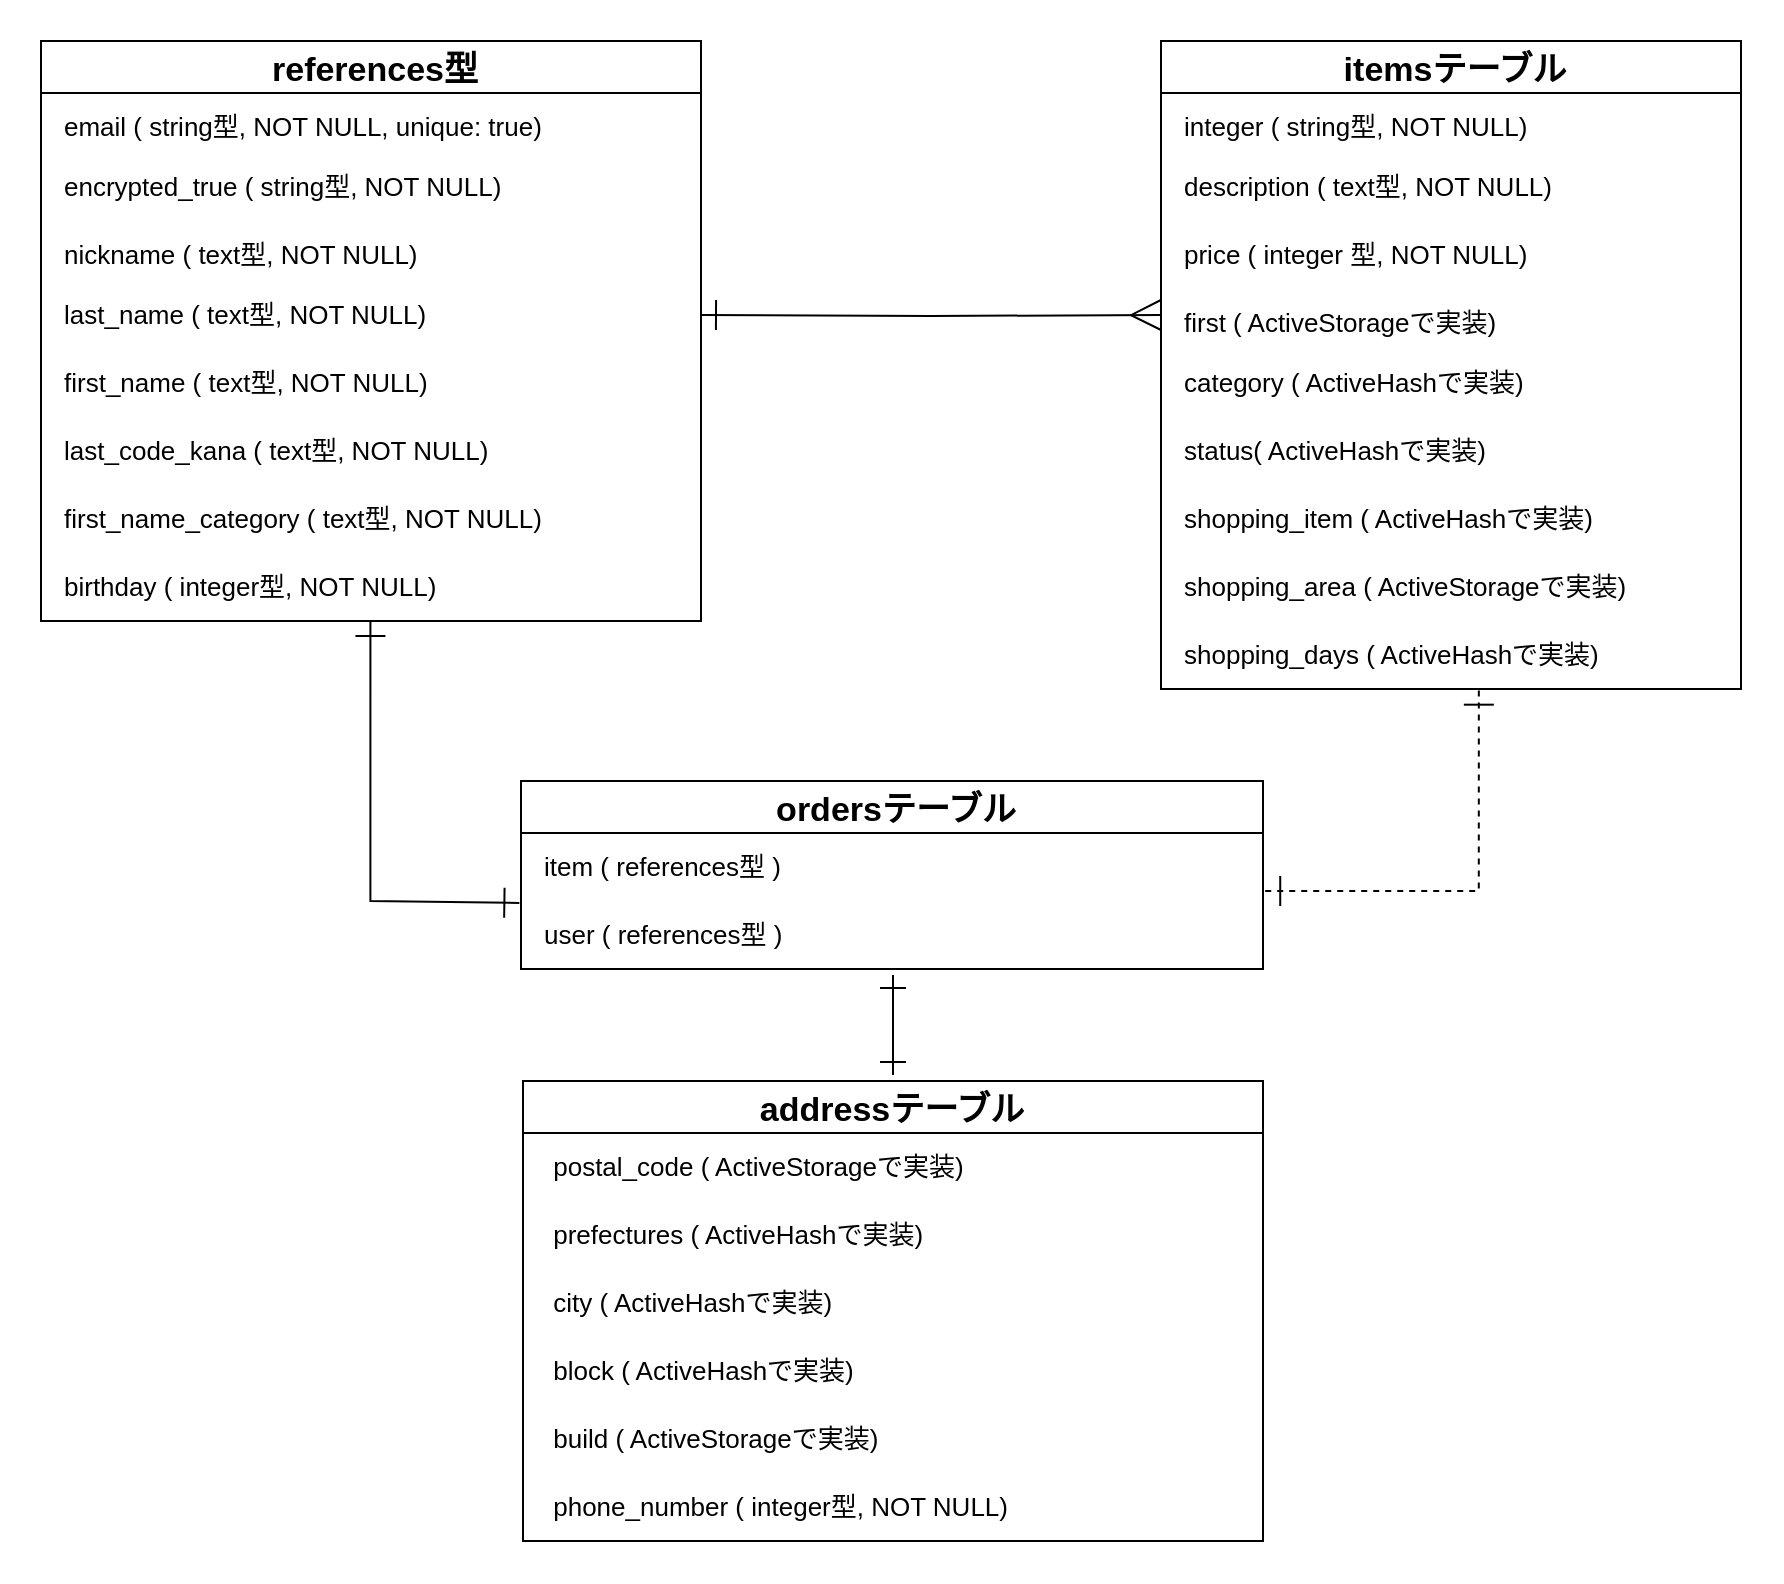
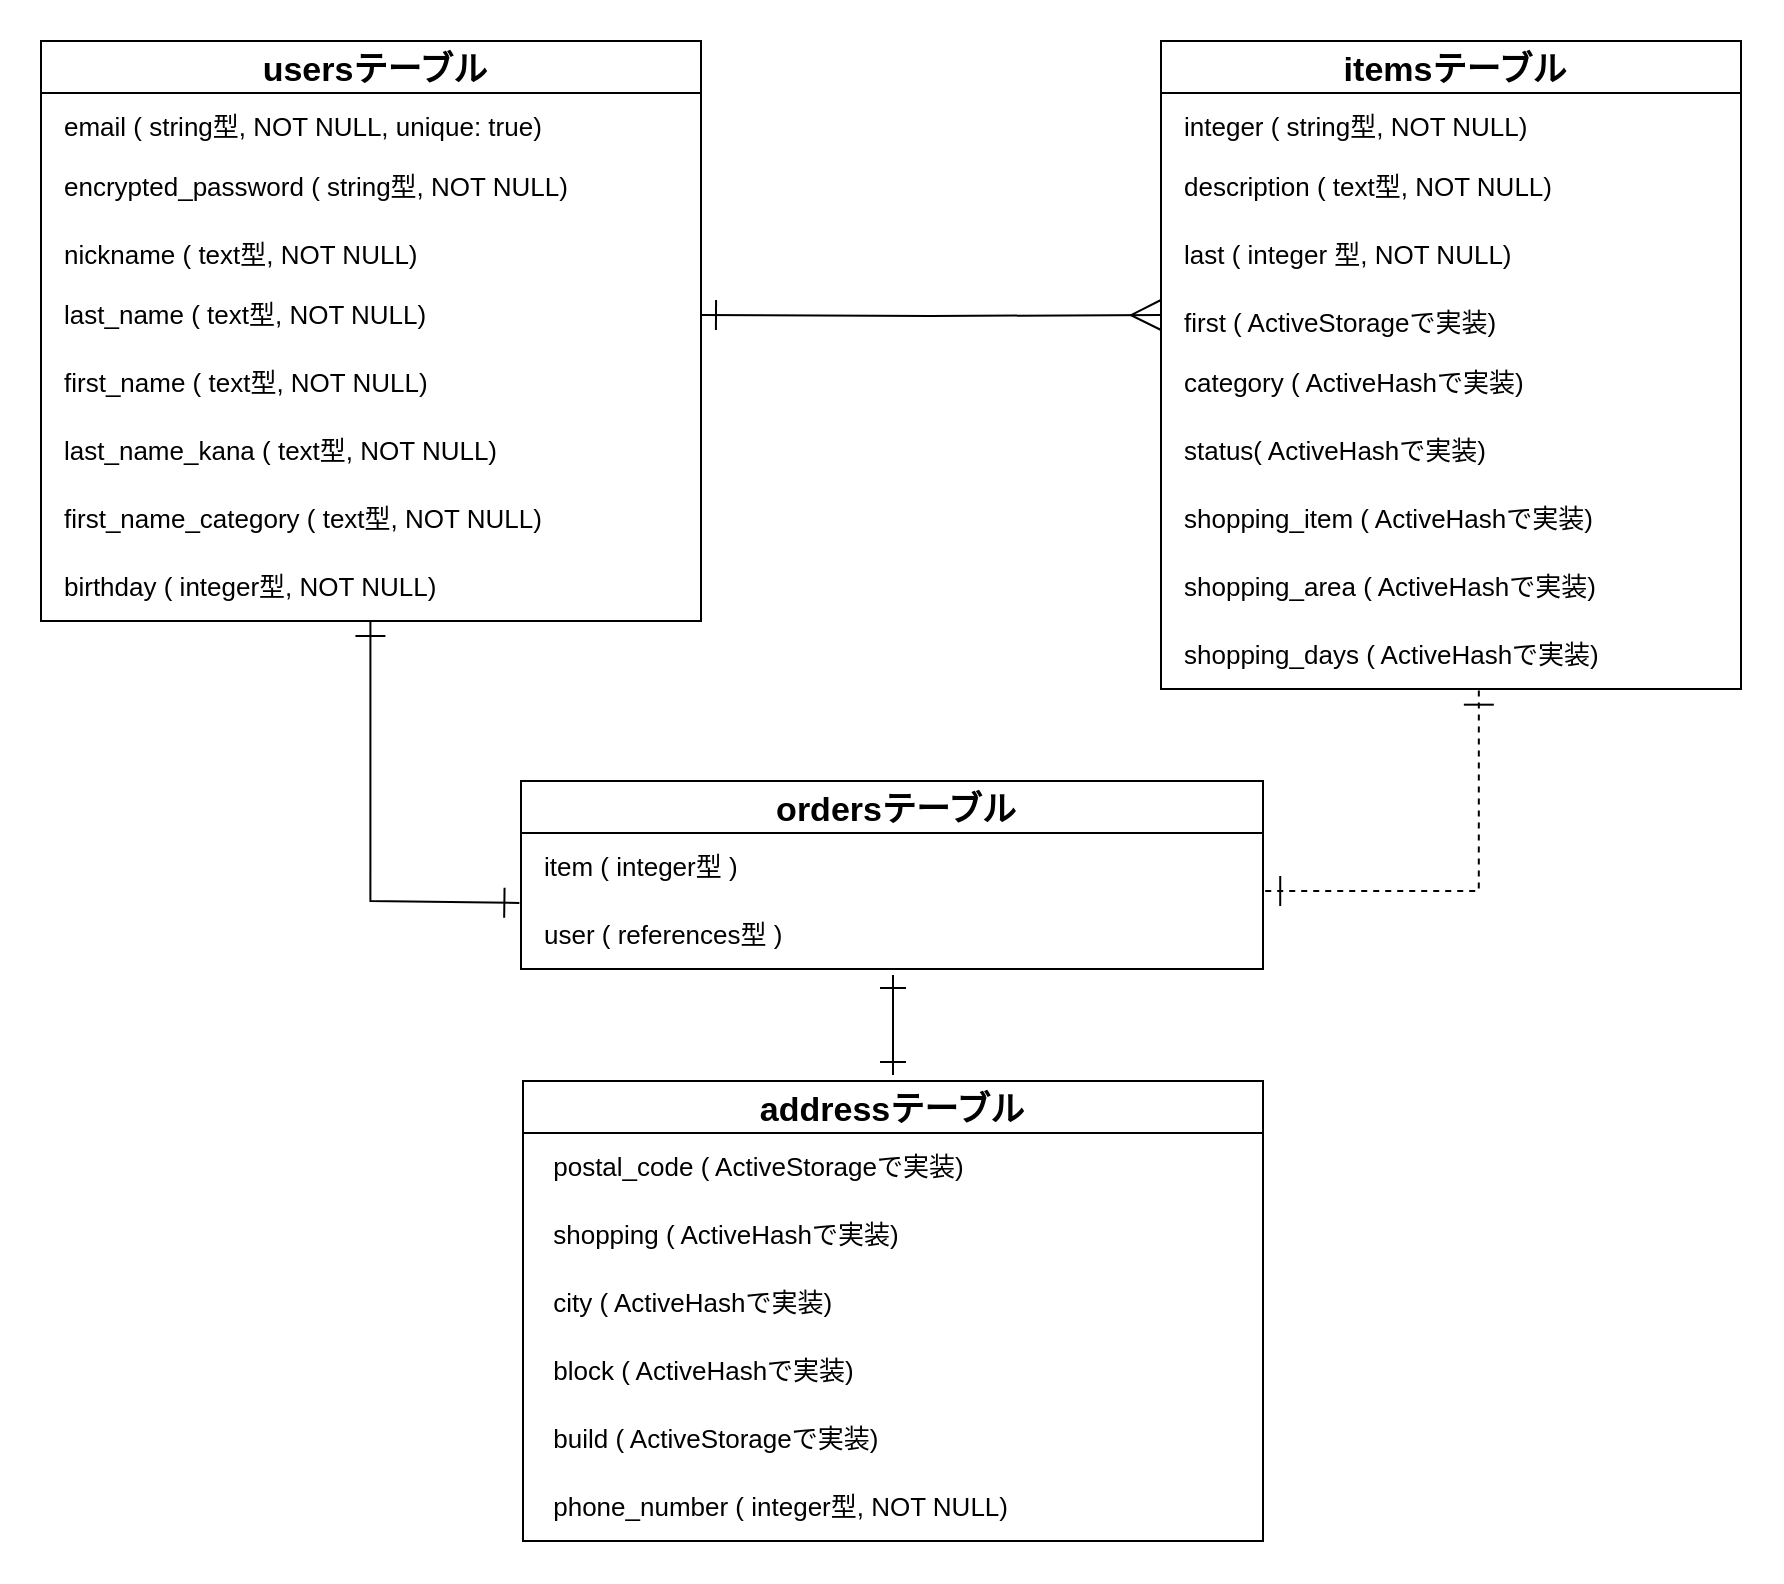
node "references型": label "references型" -> "usersテーブル"
node "encrypted_true ( string型, NOT NULL)": label "encrypted_true ( string型, NOT NULL)" -> "encrypted_password ( string型, NOT NULL)"
node "price ( integer 型, NOT NULL)": label "price ( integer 型, NOT NULL)" -> "last ( integer 型, NOT NULL)"
node "last_code_kana ( text型, NOT NULL)": label "last_code_kana ( text型, NOT NULL)" -> "last_name_kana ( text型, NOT NULL)"
node "shopping_area ( ActiveStorageで実装)": label "shopping_area ( ActiveStorageで実装)" -> "shopping_area ( ActiveHashで実装)"
node "item ( references型 )": label "item ( references型 )" -> "item ( integer型 )"
node "prefectures ( ActiveHashで実装)": label "prefectures ( ActiveHashで実装)" -> "shopping ( ActiveHashで実装)"
